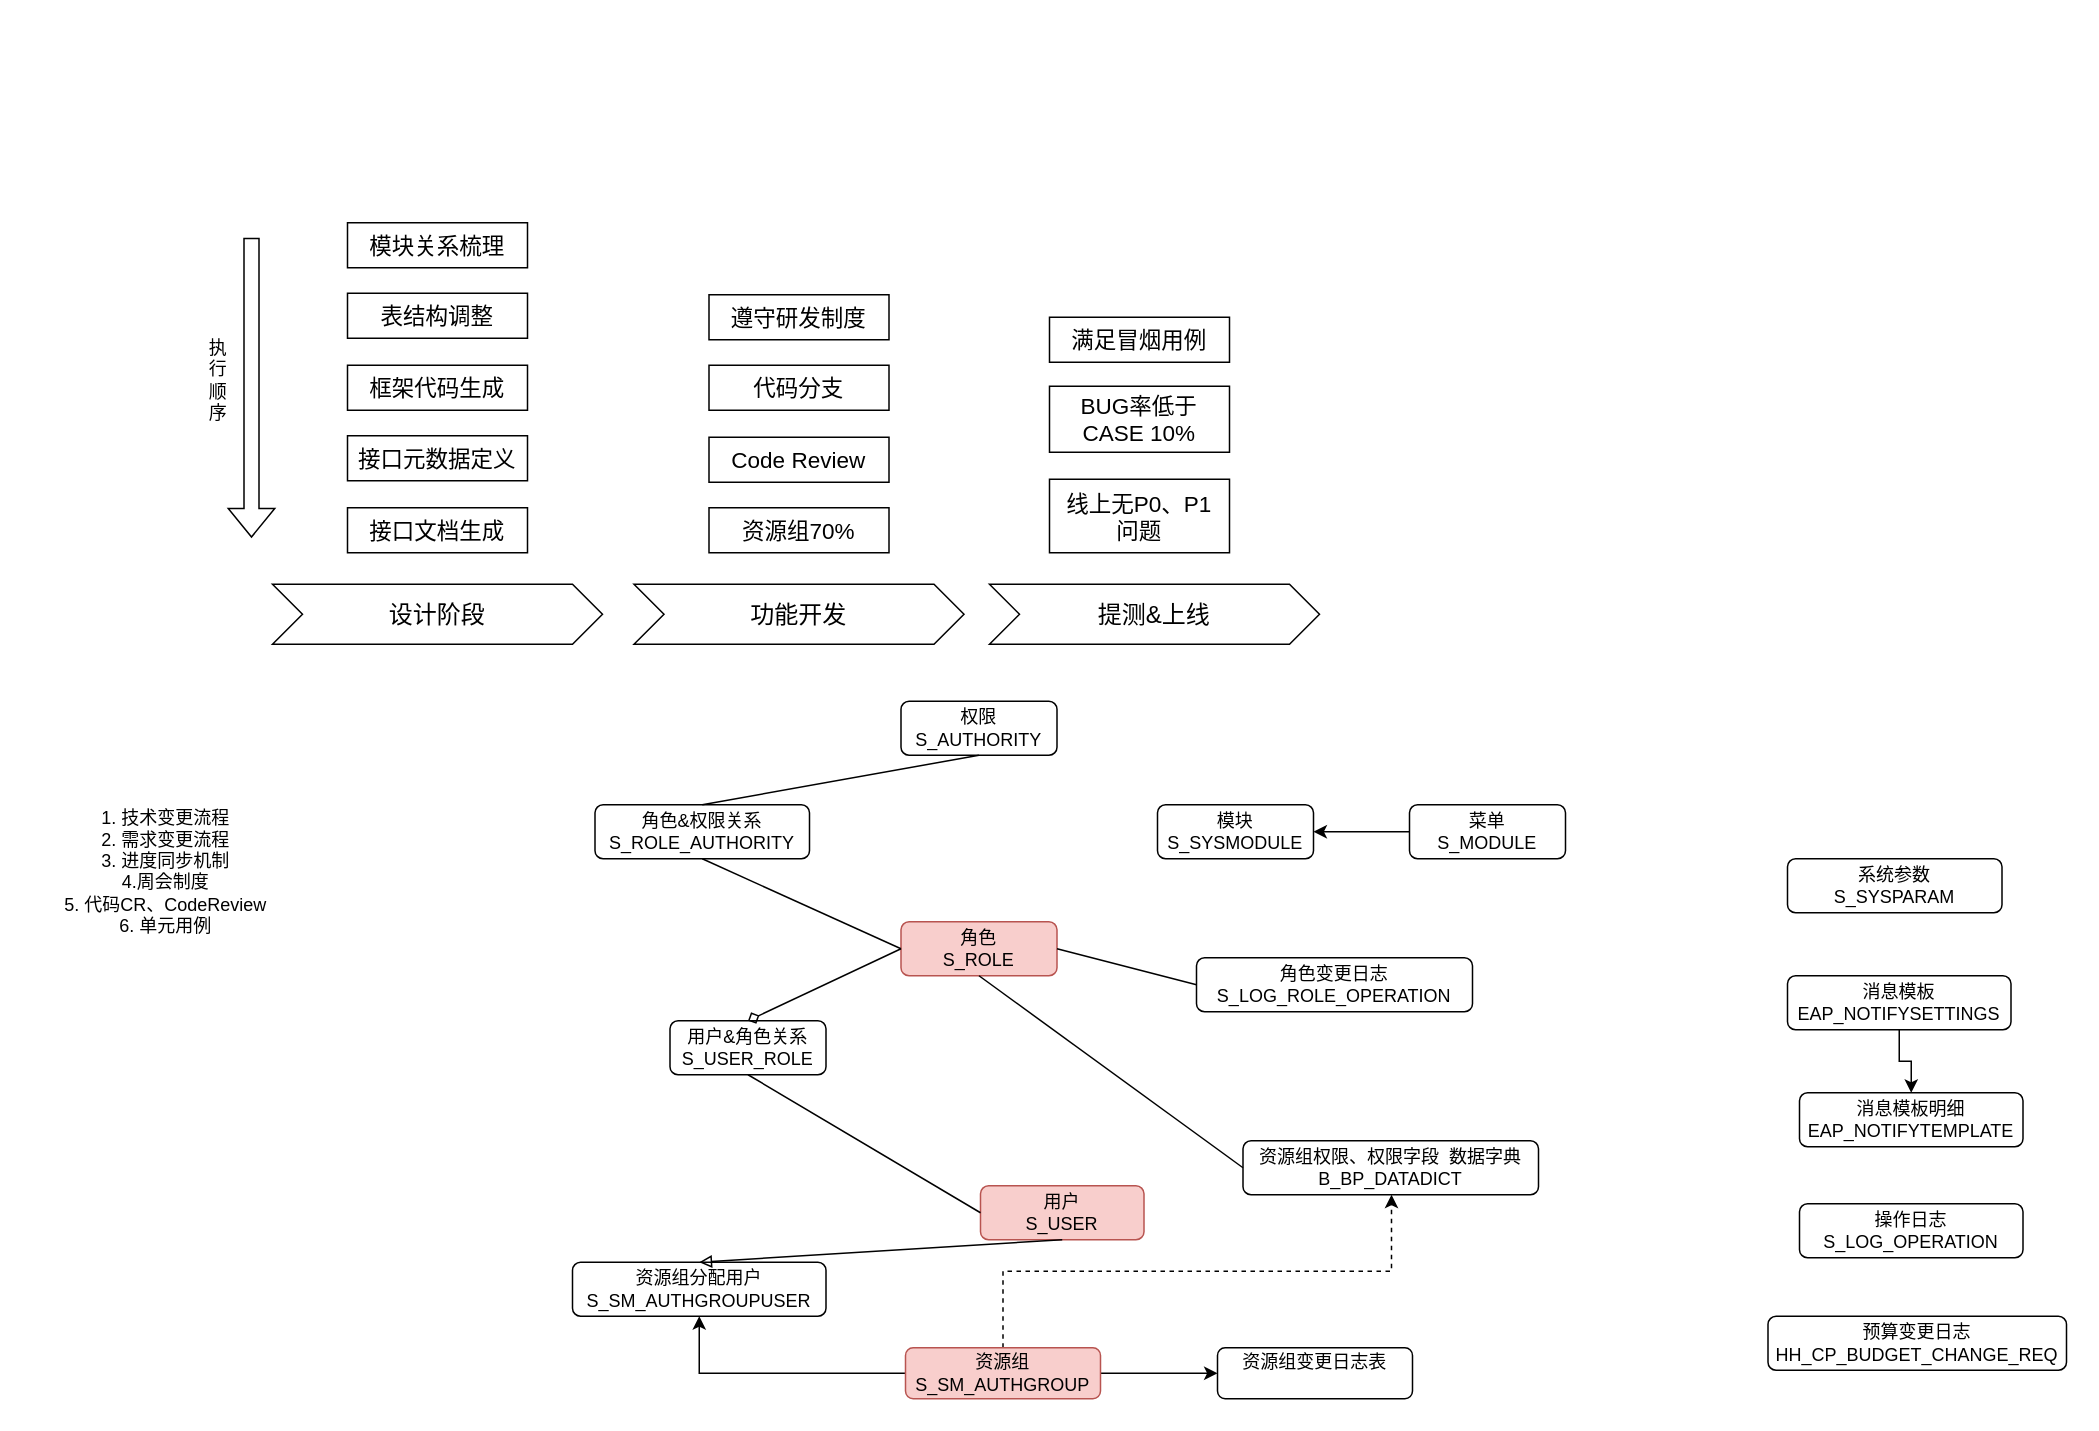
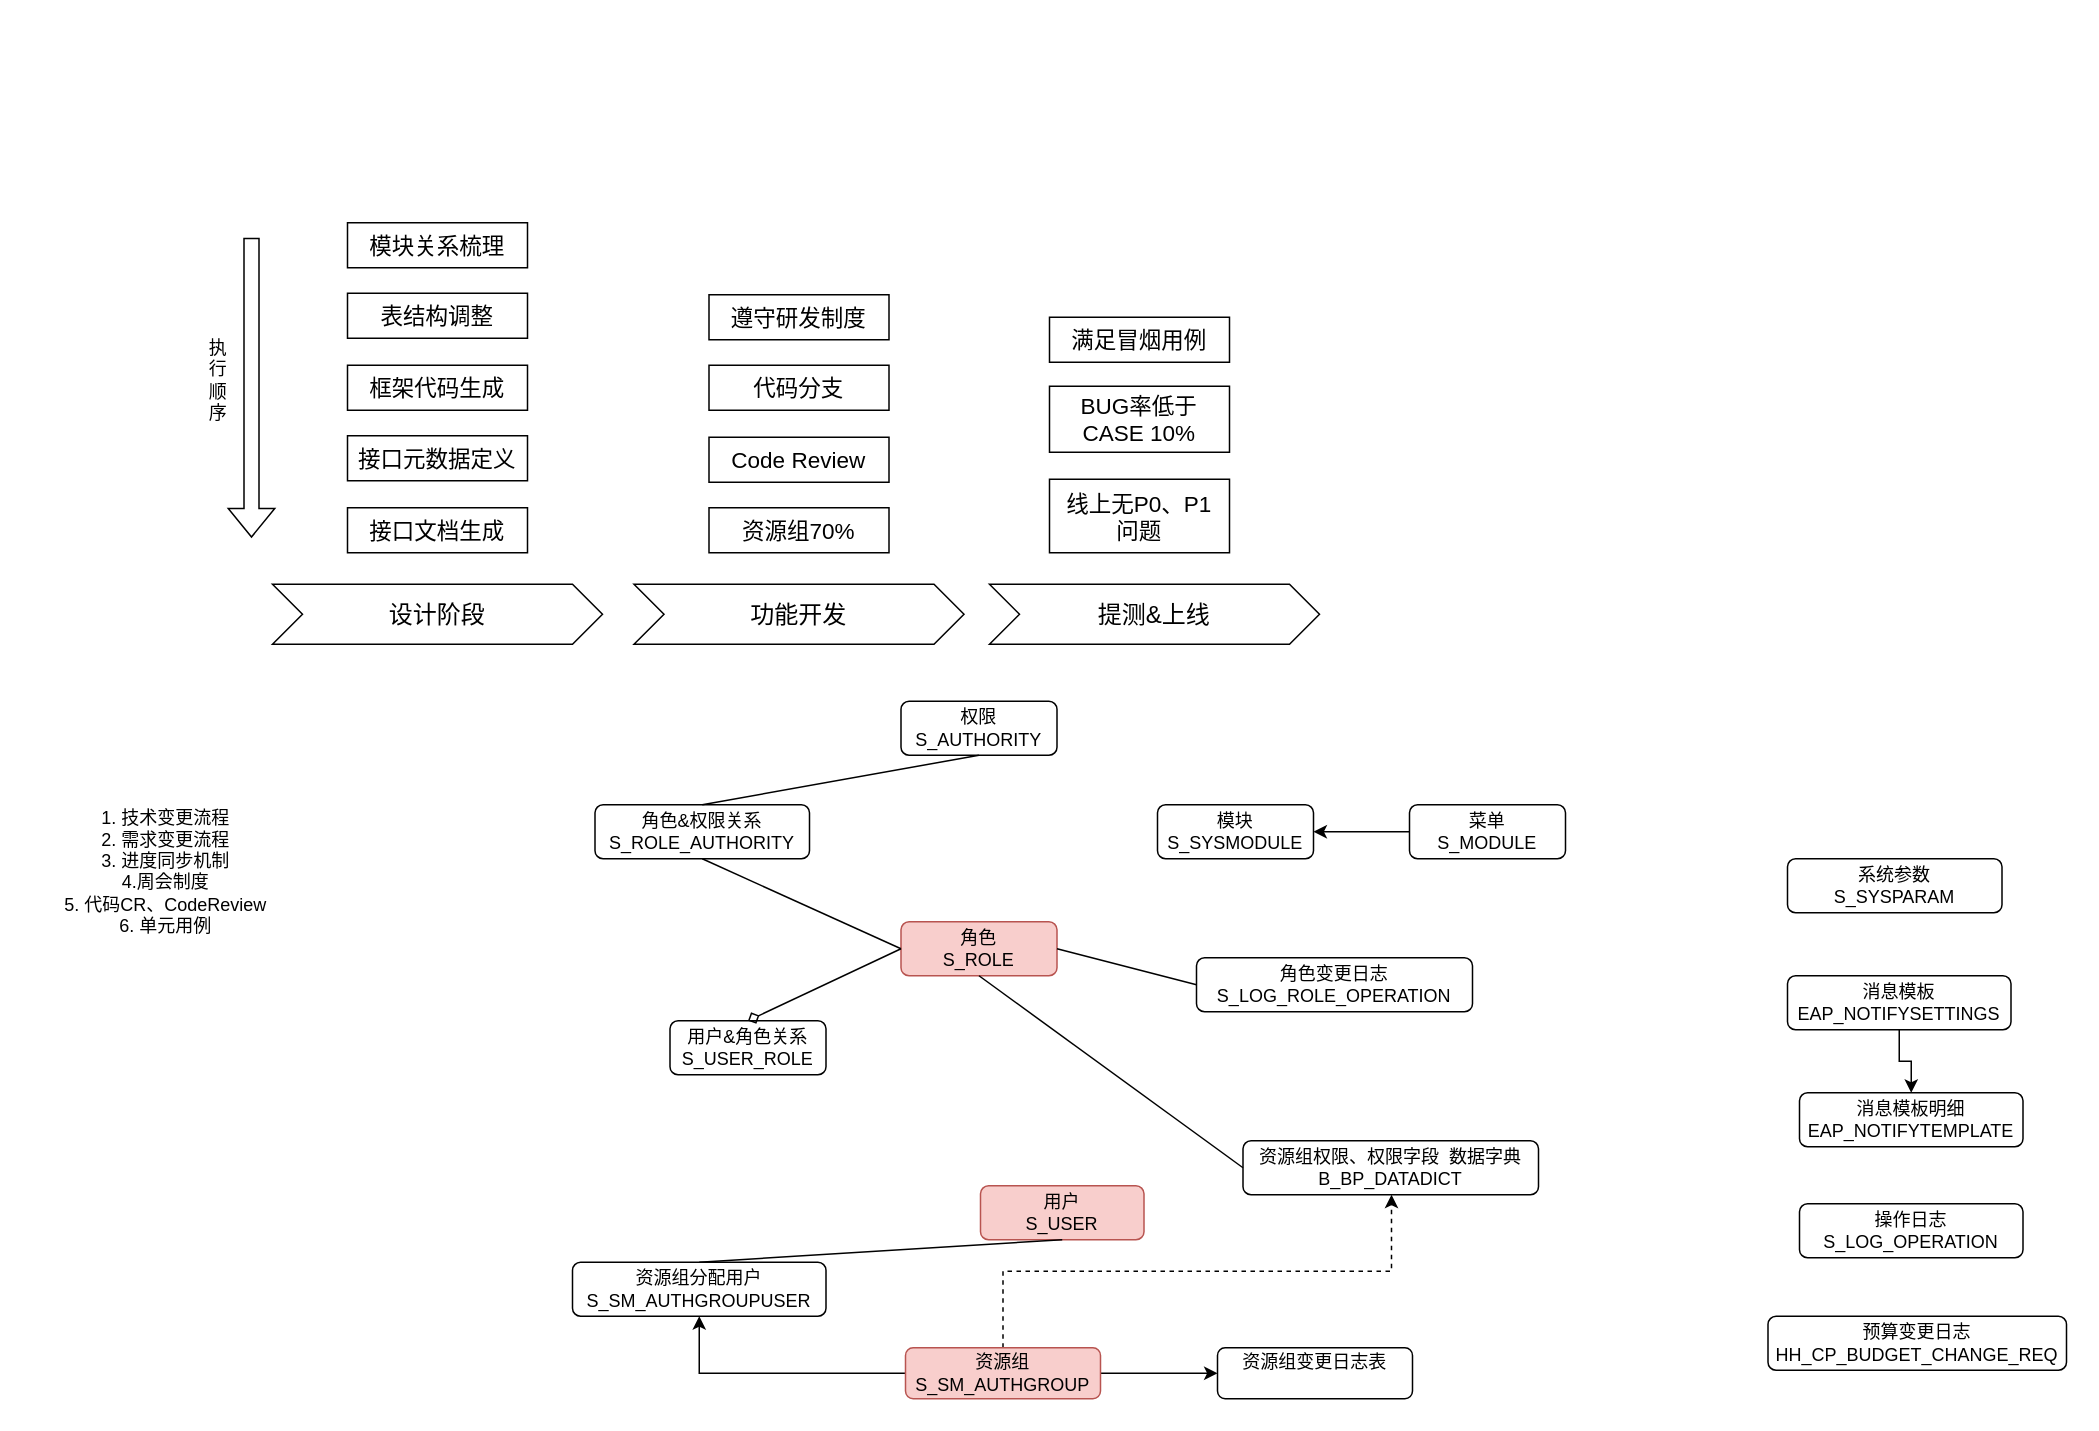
edge "用户&角色关系 S_USER_ROLE" -- "用户 S_USER": removed
edge "用户 S_USER" -> "资源组分配用户 S_SM_AUTHGROUPUSER": arrowhead block -> none
